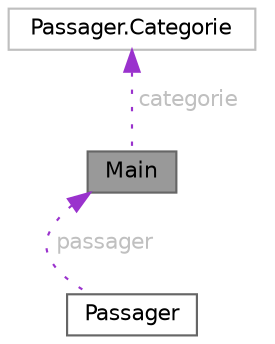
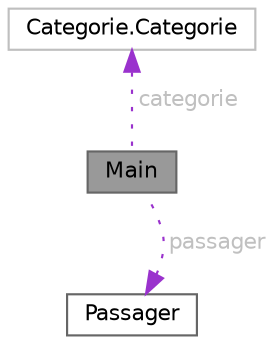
node "Passager.Categorie": label "Passager.Categorie" -> "Categorie.Categorie"
edge "Passager" -> "Main": reversed
